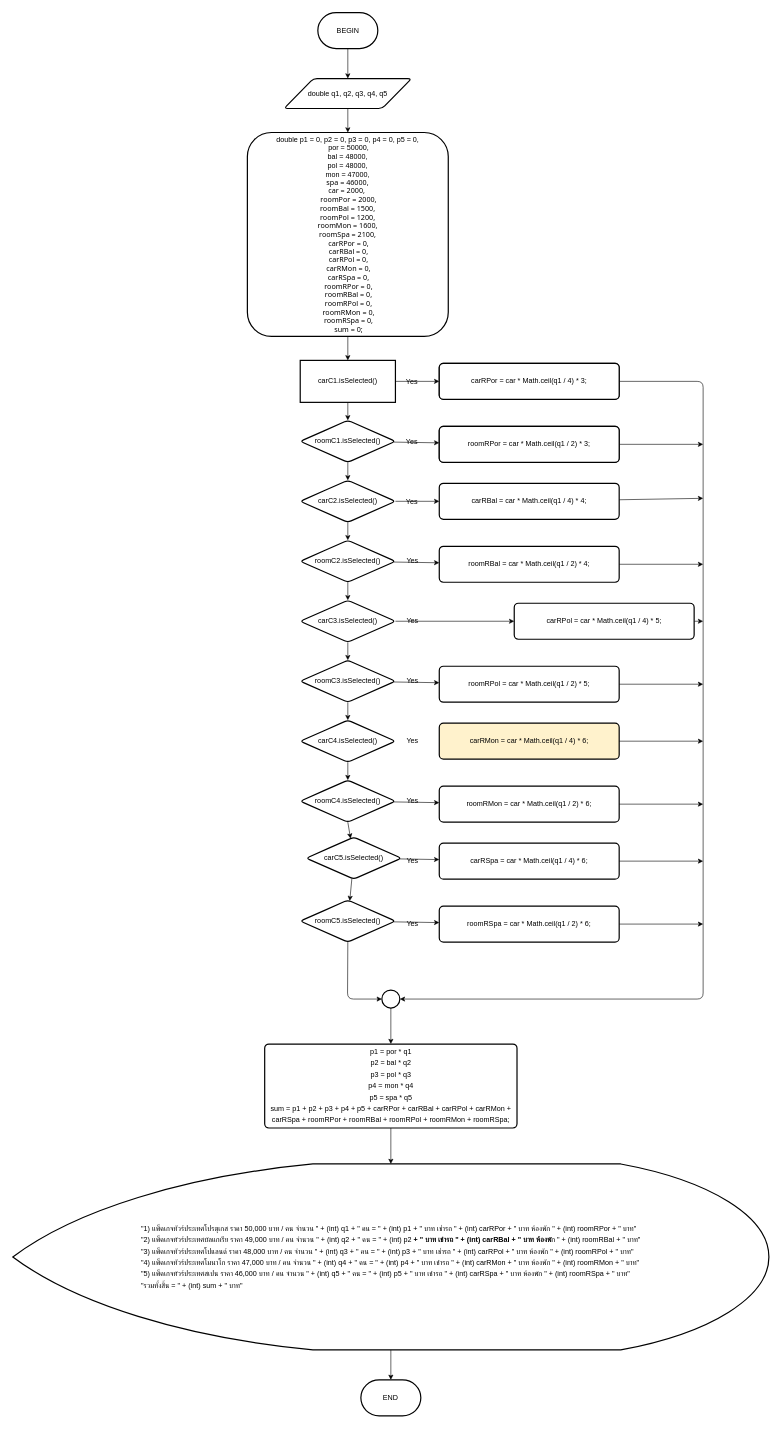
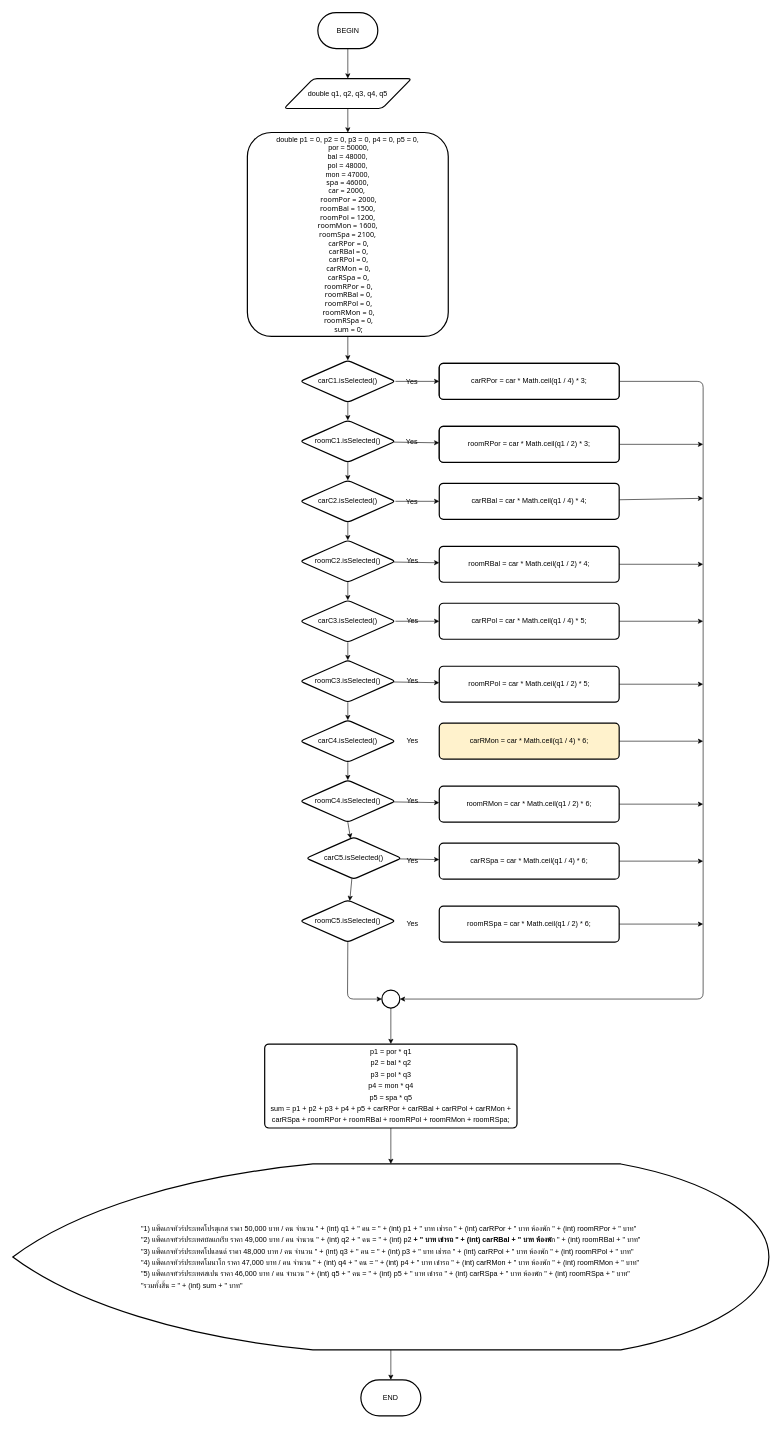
node "carC1.isSelected()": shape rectangle -> diamond
node "carRPol = car * Math.ceil(q1 / 4) * 5;": moved (605, 621) -> (530, 621)
edge "roomC5.isSelected()" -> "roomRSpa = car * Math.ceil(q1 / 2) * 6;": removed
